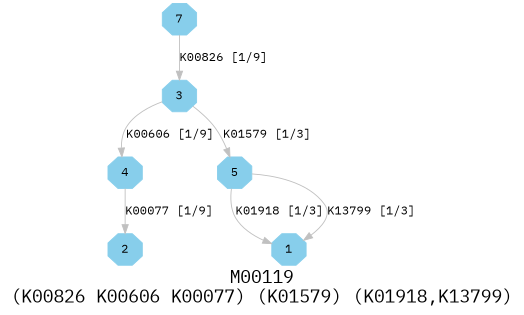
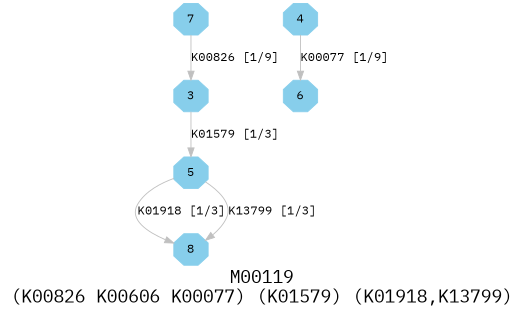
edge "3" -> "4": removed, label "K00606 [1/9]"
node "2": label "2" -> "6"
node "1": label "1" -> "8"
